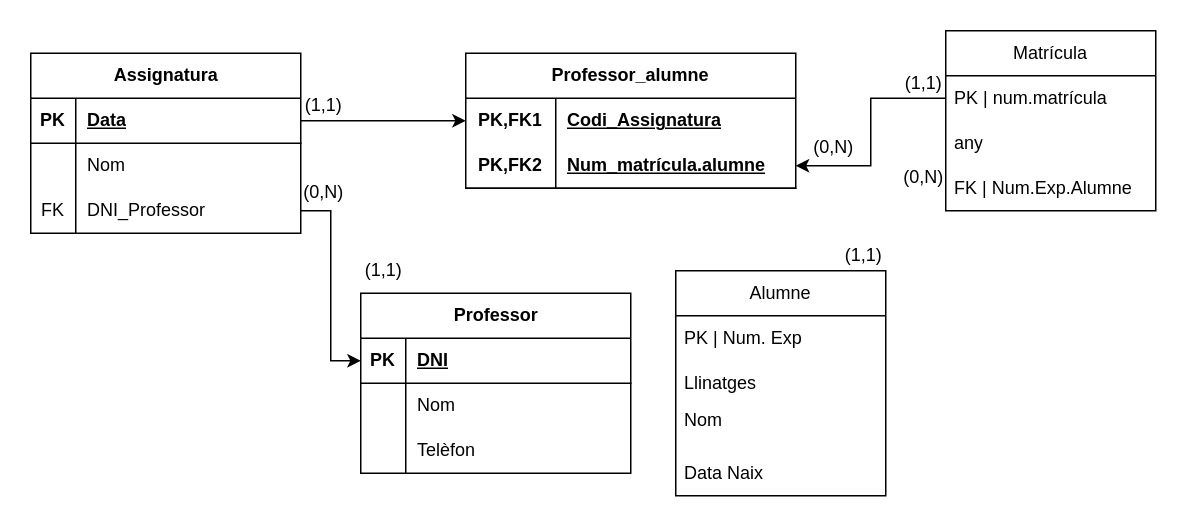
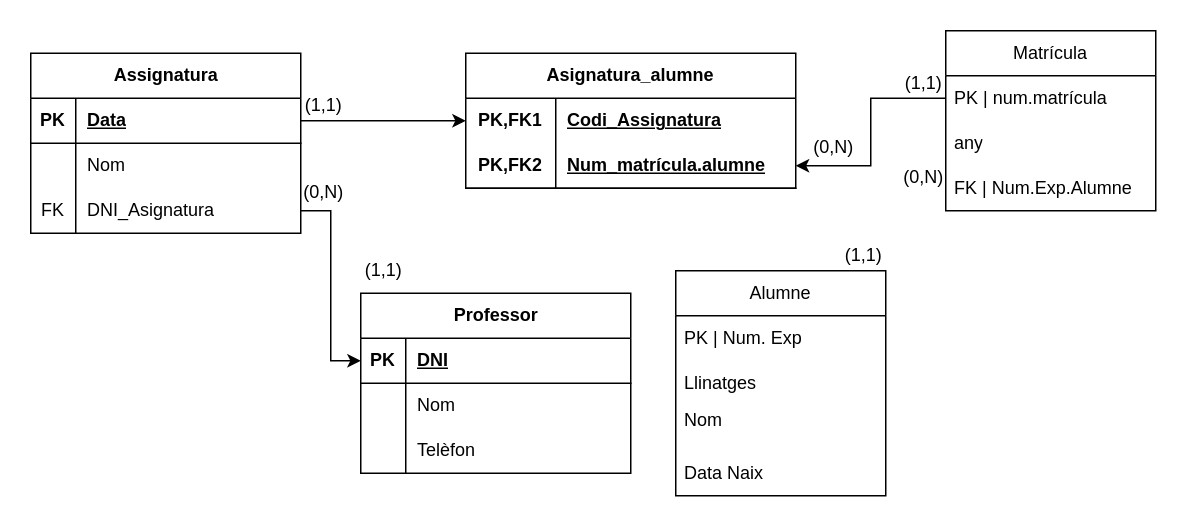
node "Professor_alumne": label "Professor_alumne" -> "Asignatura_alumne"
node "DNI_Professor": label "DNI_Professor" -> "DNI_Asignatura"
